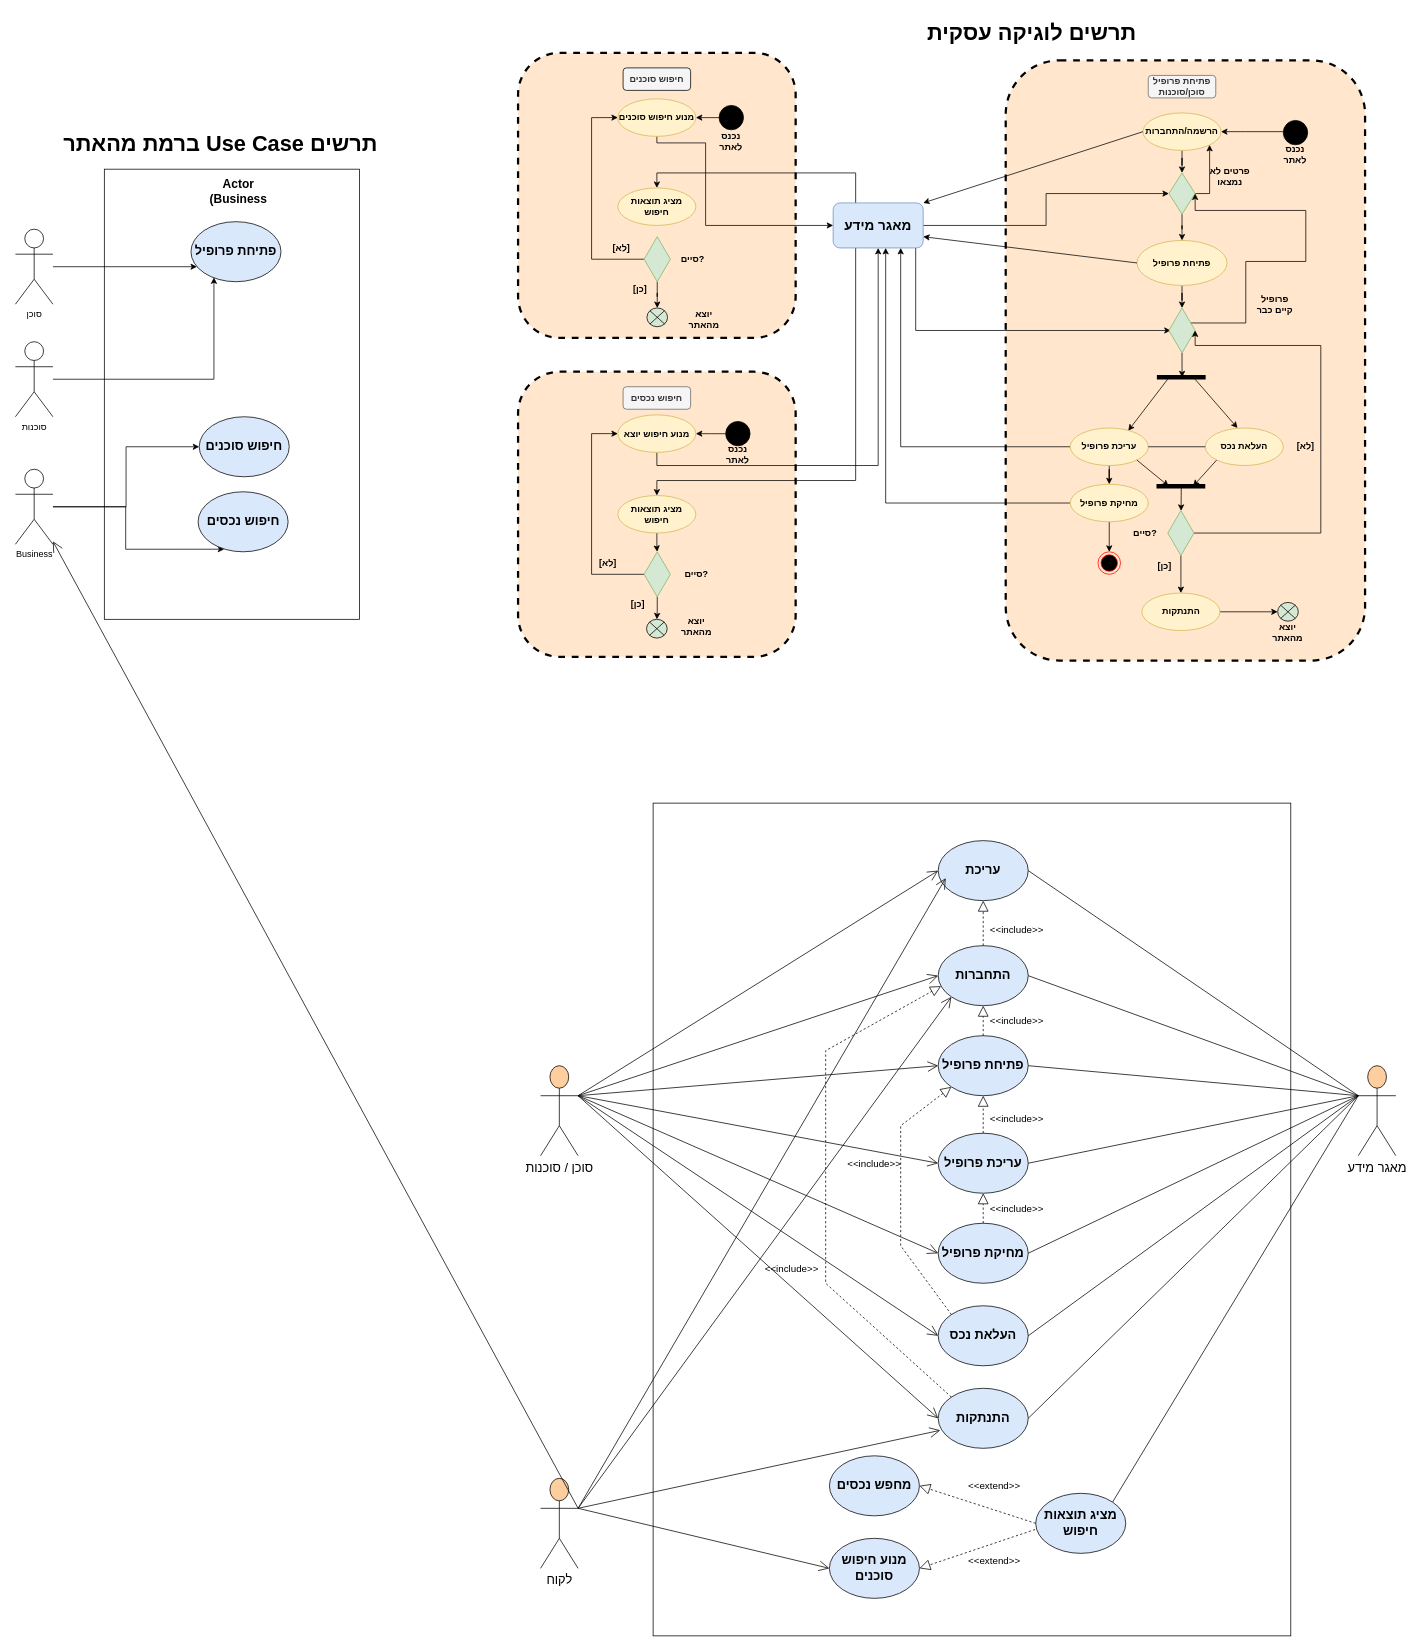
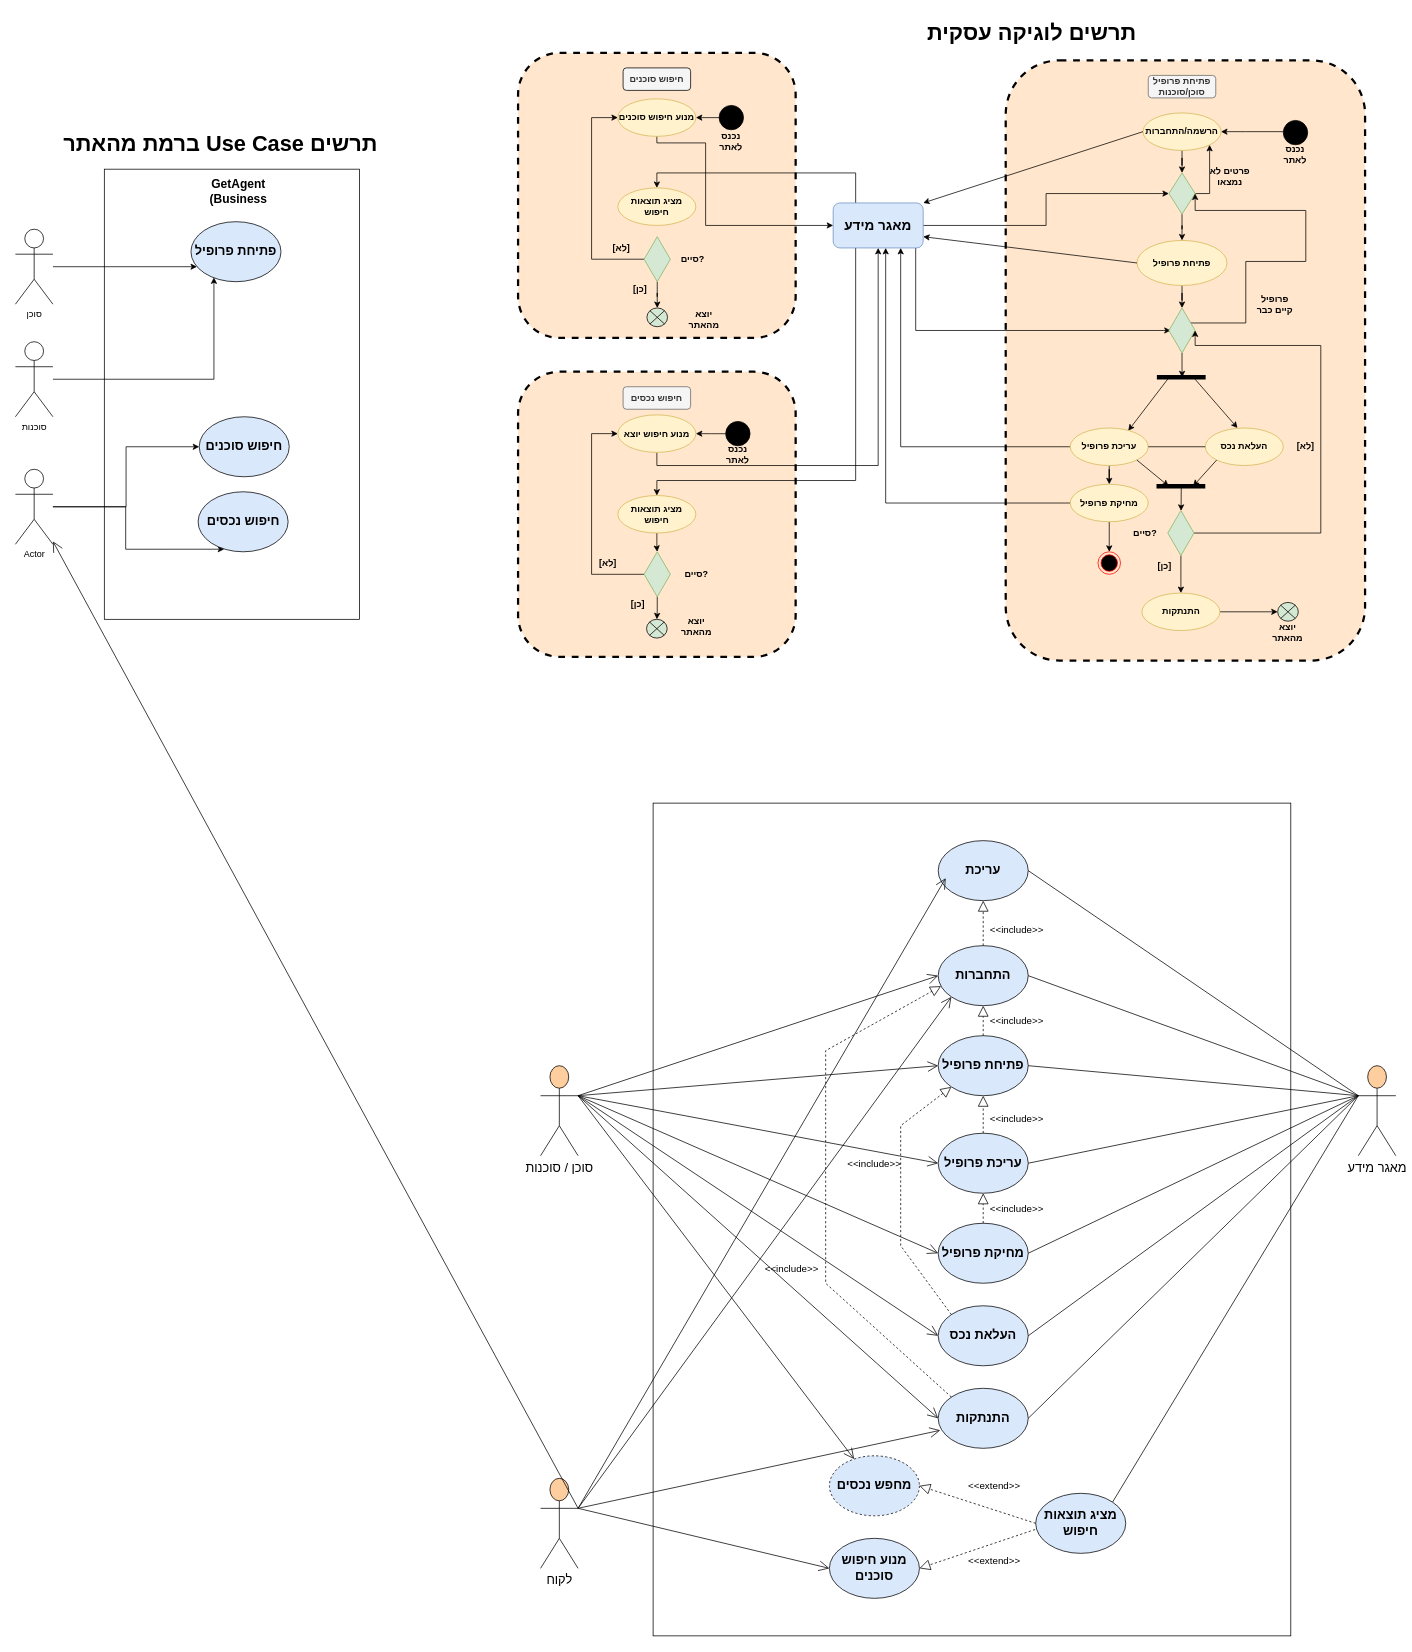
node "Actor (Business": label "Actor (Business" -> "GetAgent (Business"
node "Business": label "Business" -> "Actor"
edge "סוכן / סוכנות" -> "עריכת": now "סוכן / סוכנות" -> "מחפש נכסים"
node "מחפש נכסים": style solid -> dashed
